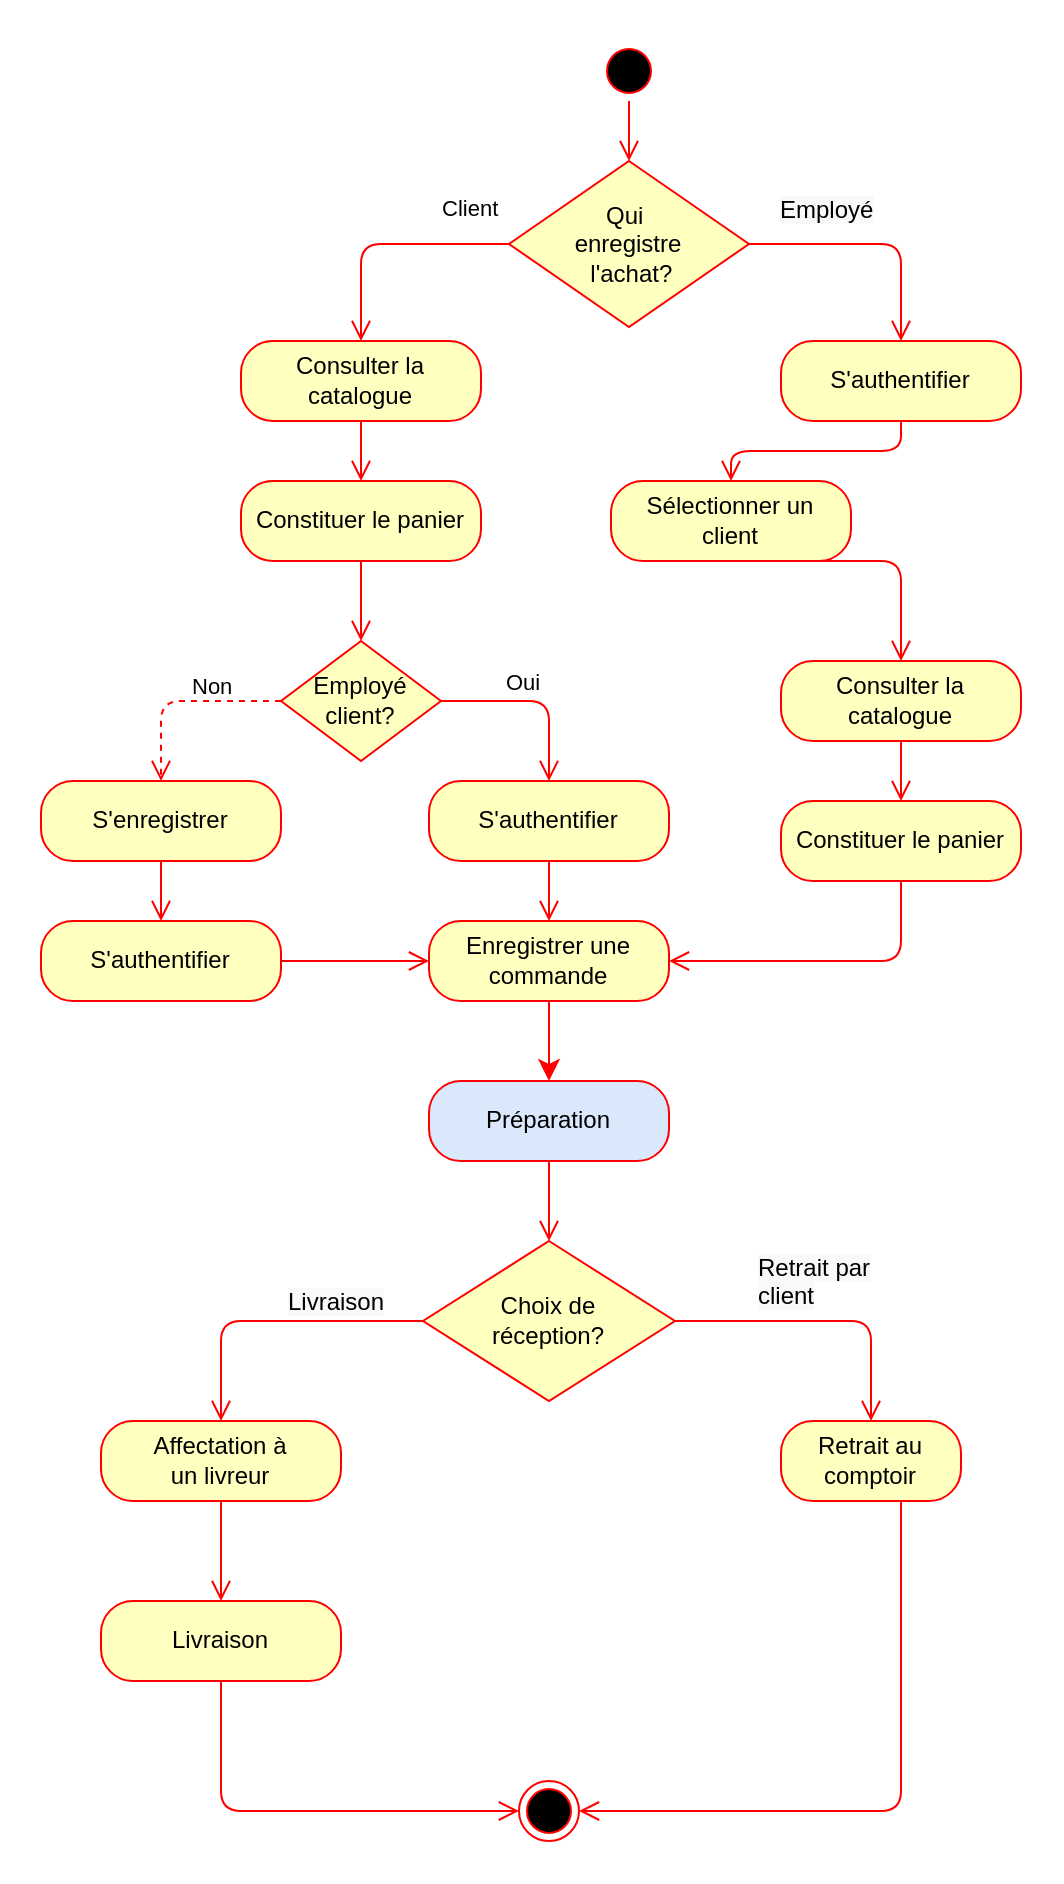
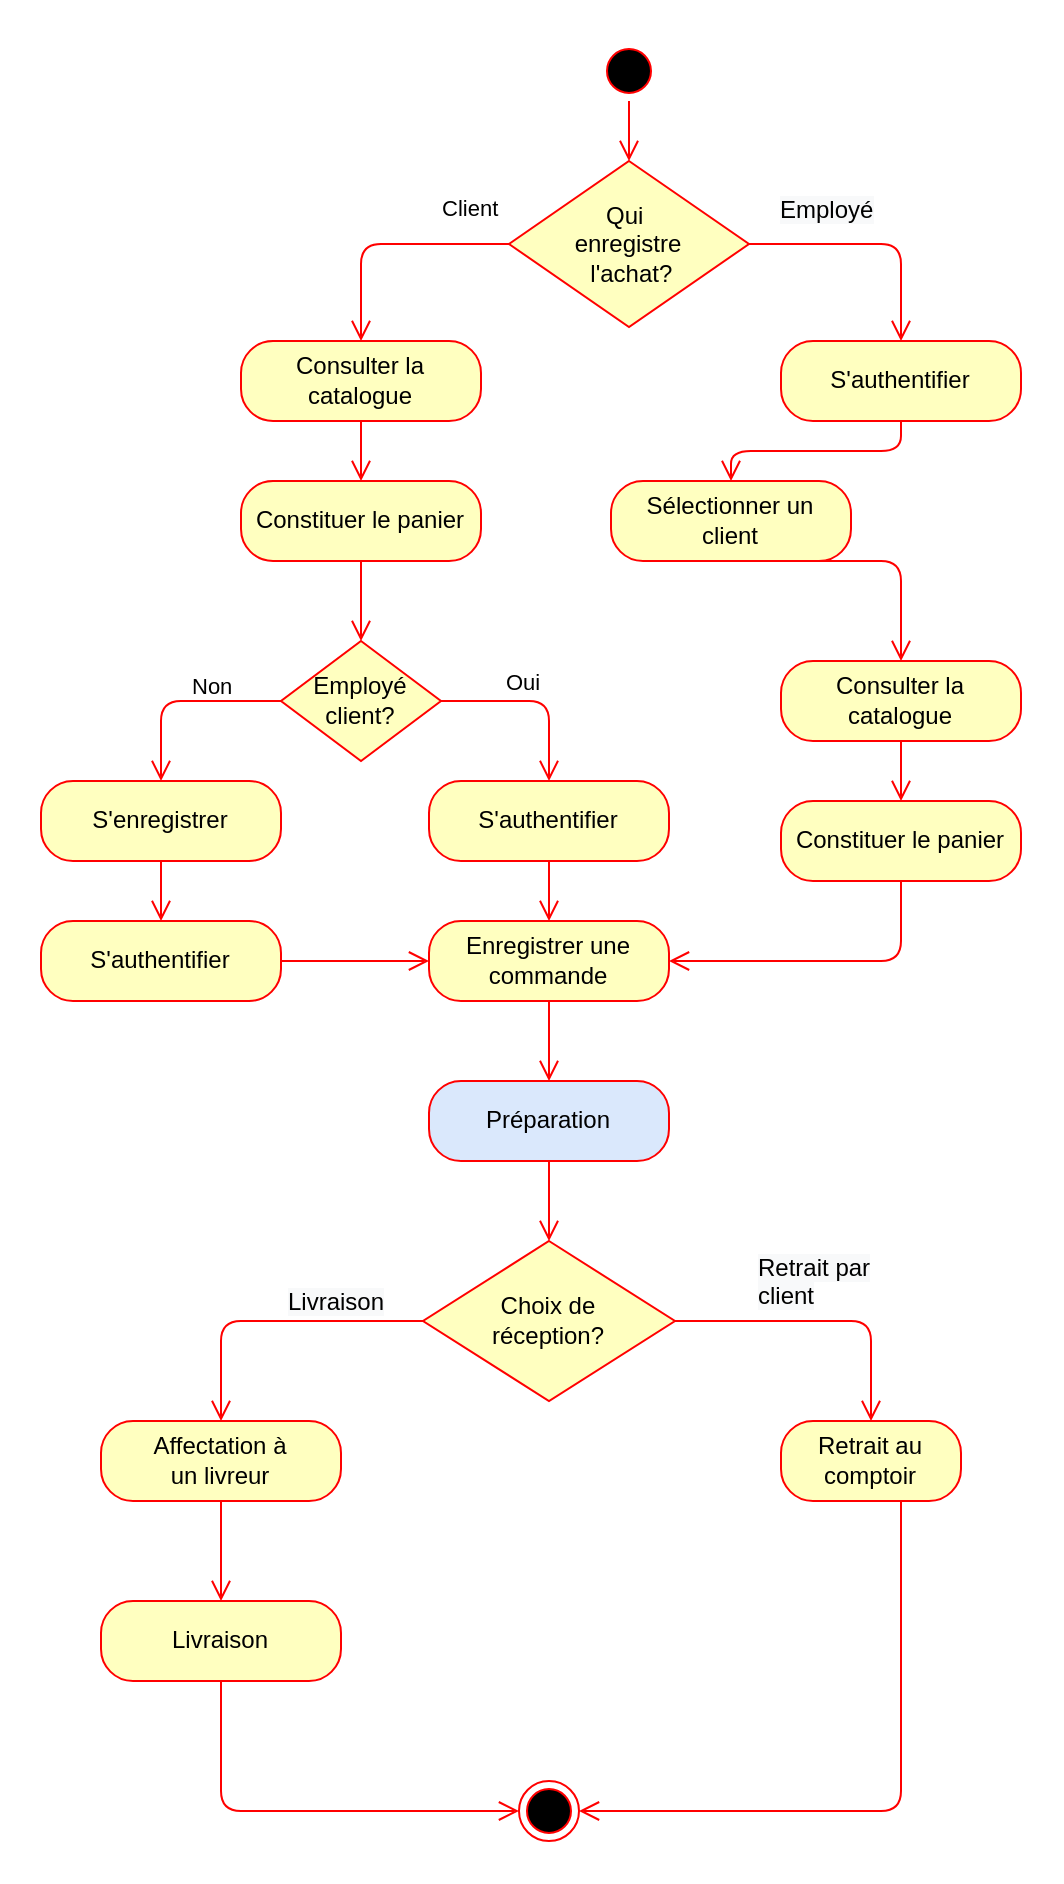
edge "Employé client?" -> "S'enregistrer": style dashed -> solid
edge "Enregistrer une commande" -> "Préparation": arrowhead classic -> open
